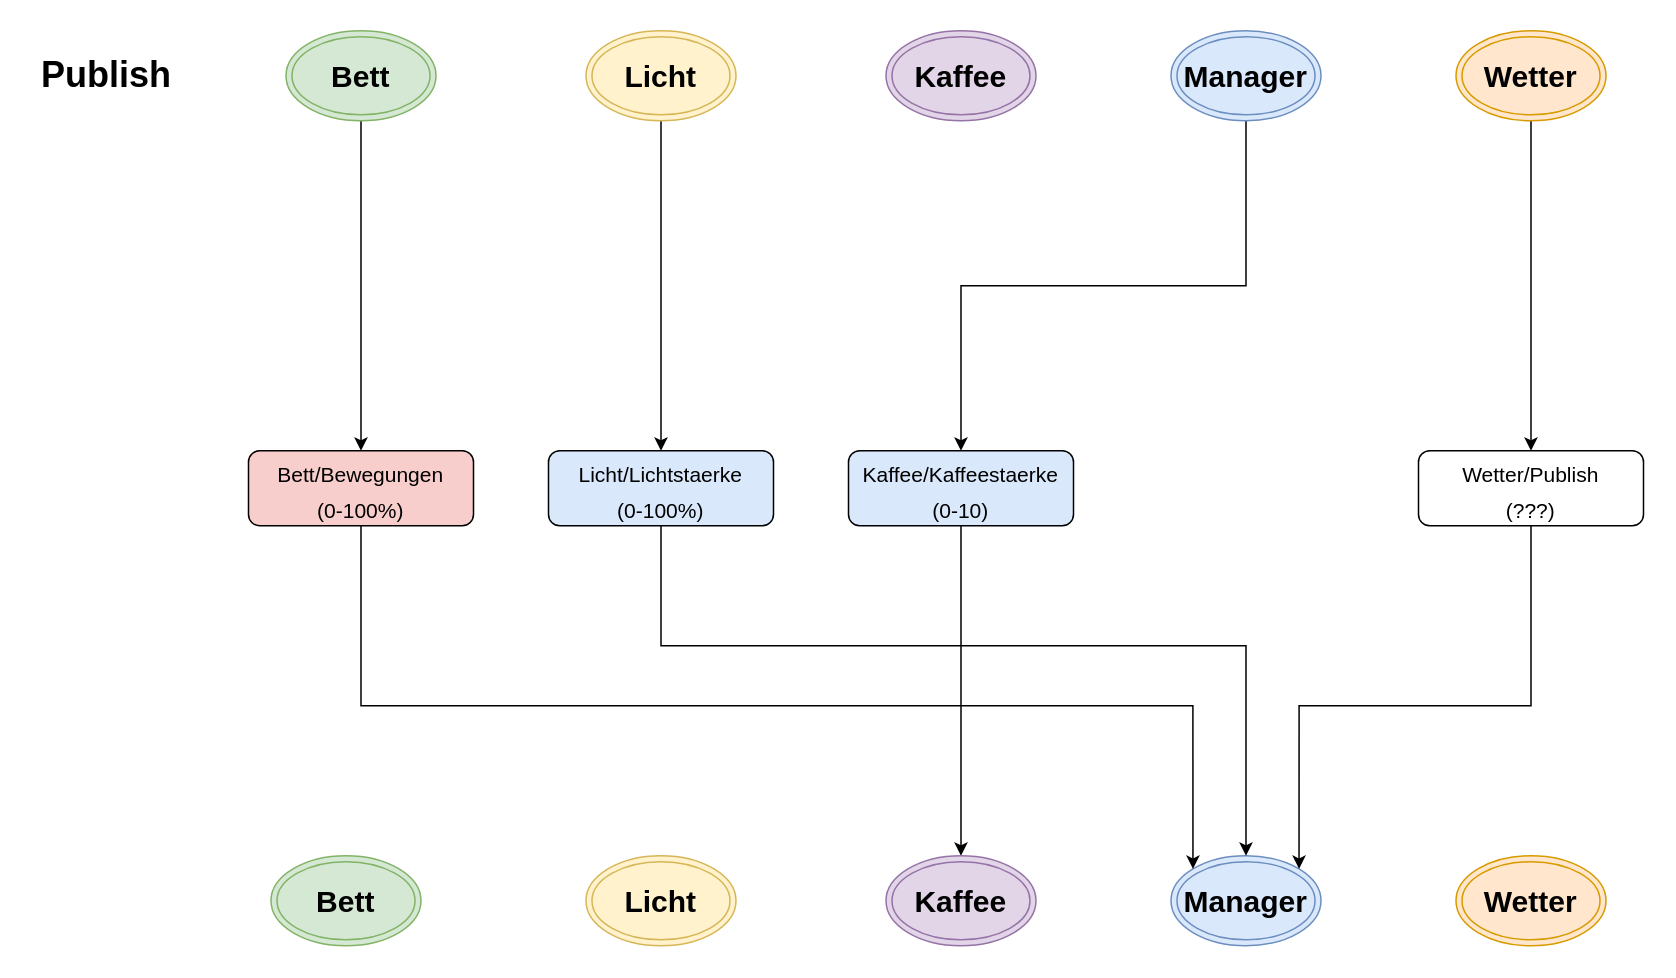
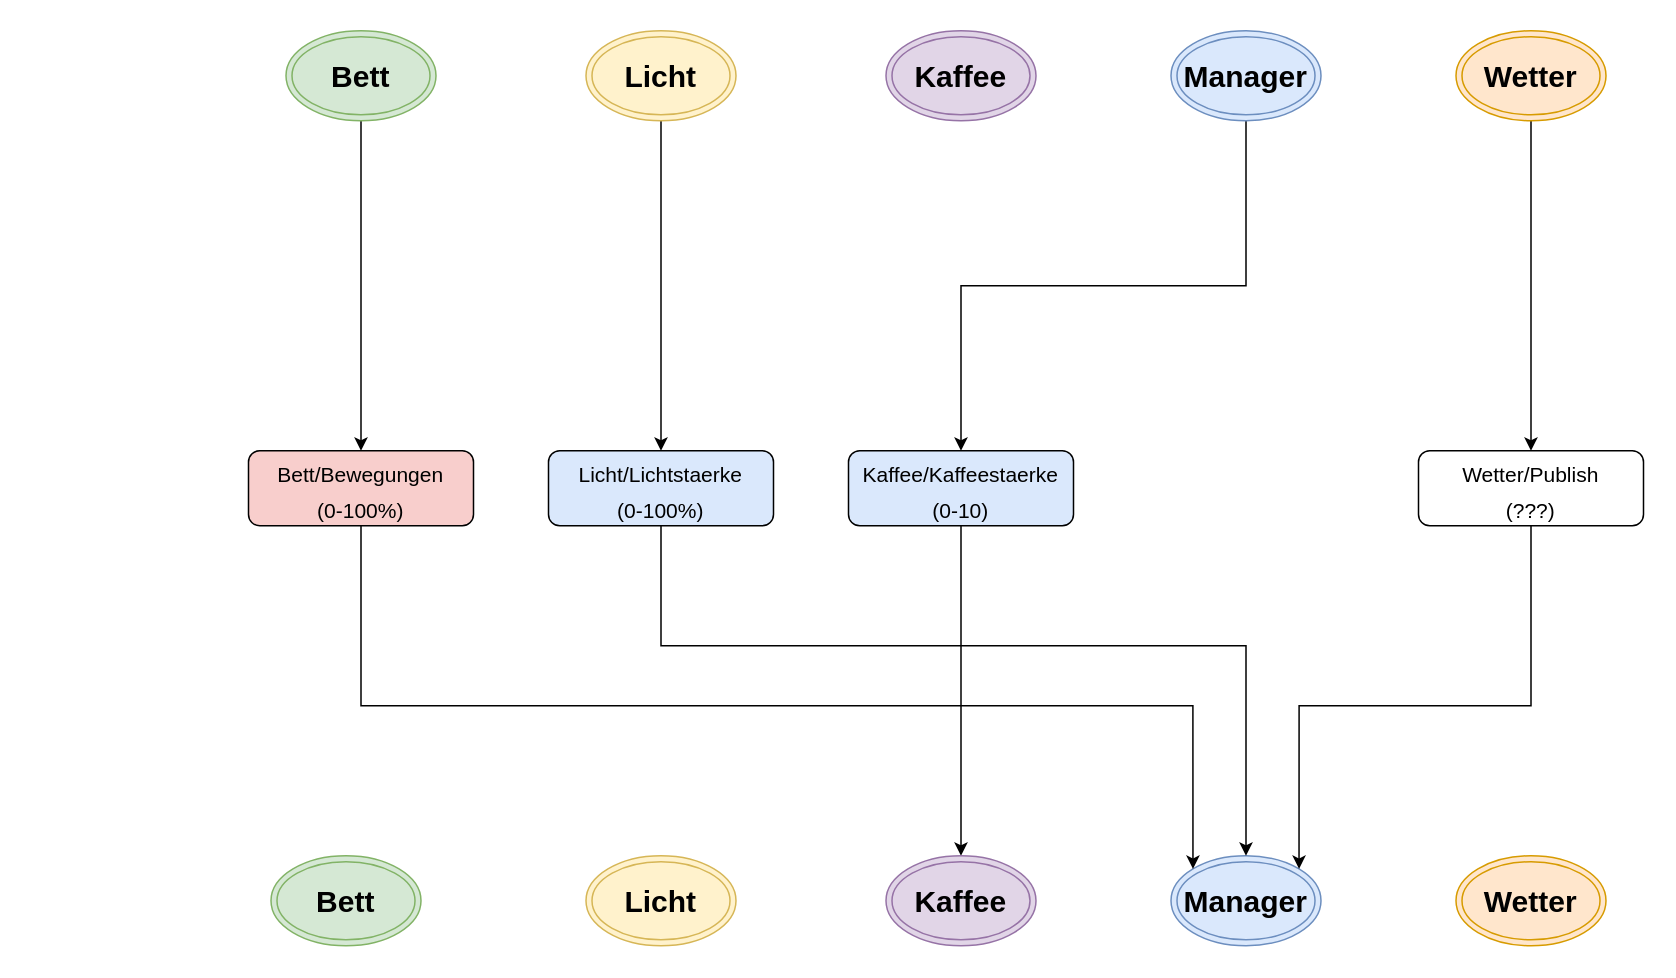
node "Publish": removed
